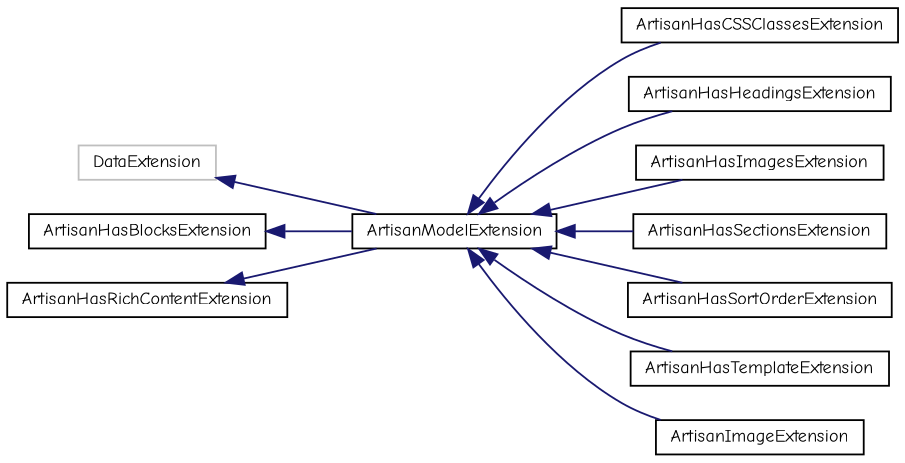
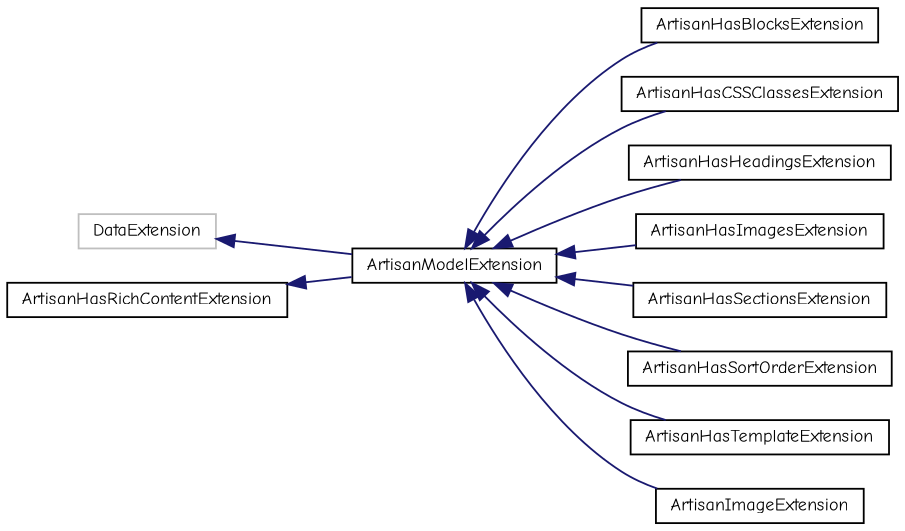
edge "ArtisanModelExtension" -> "ArtisanHasBlocksExtension": reversed
